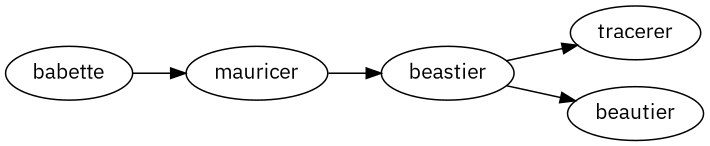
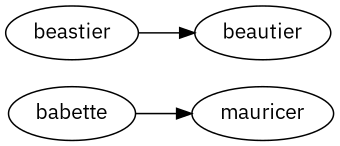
node "tracerer": removed
edge "mauricer" -> "beastier": removed
